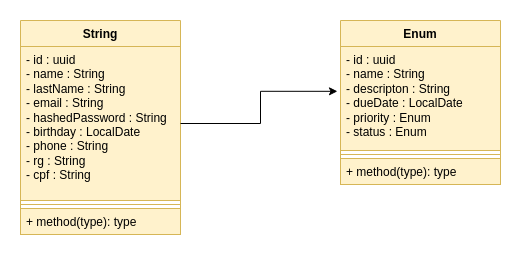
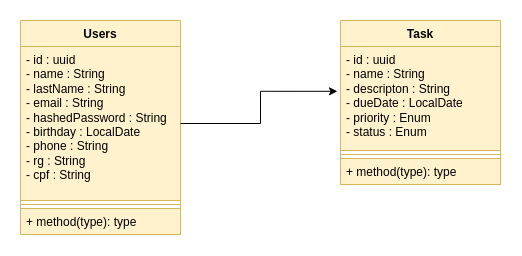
node "String": label "String" -> "Users"
node "Enum": label "Enum" -> "Task"
